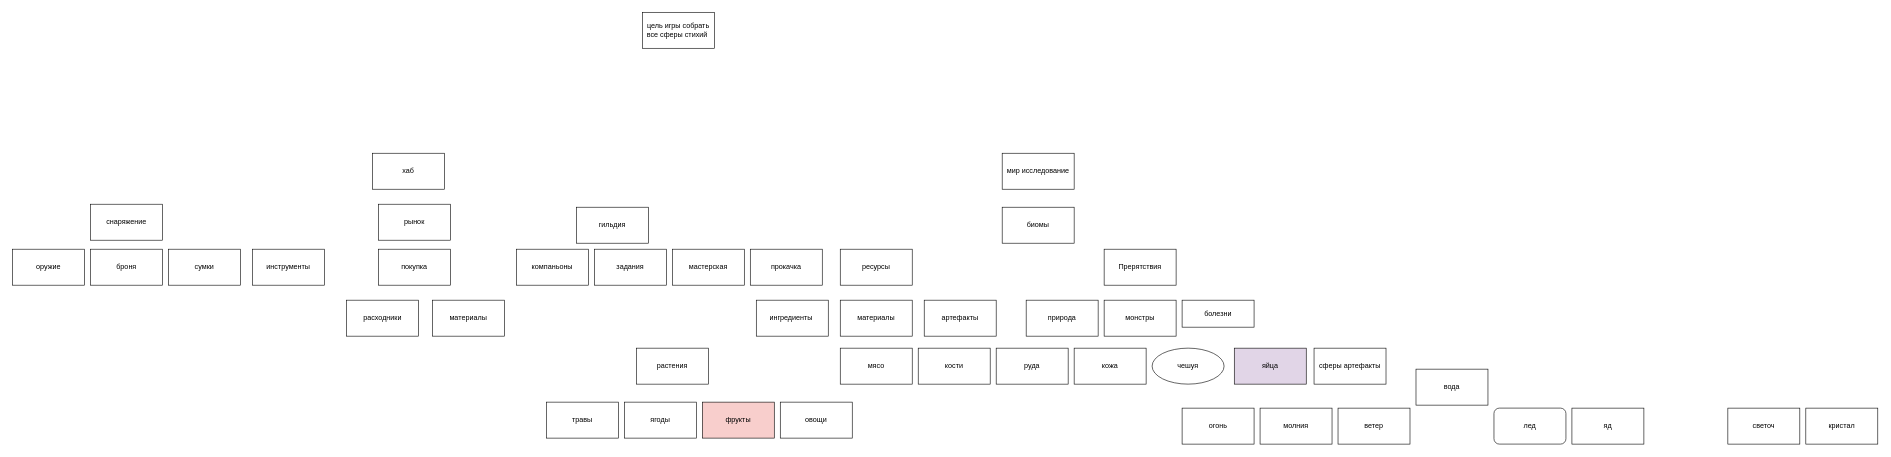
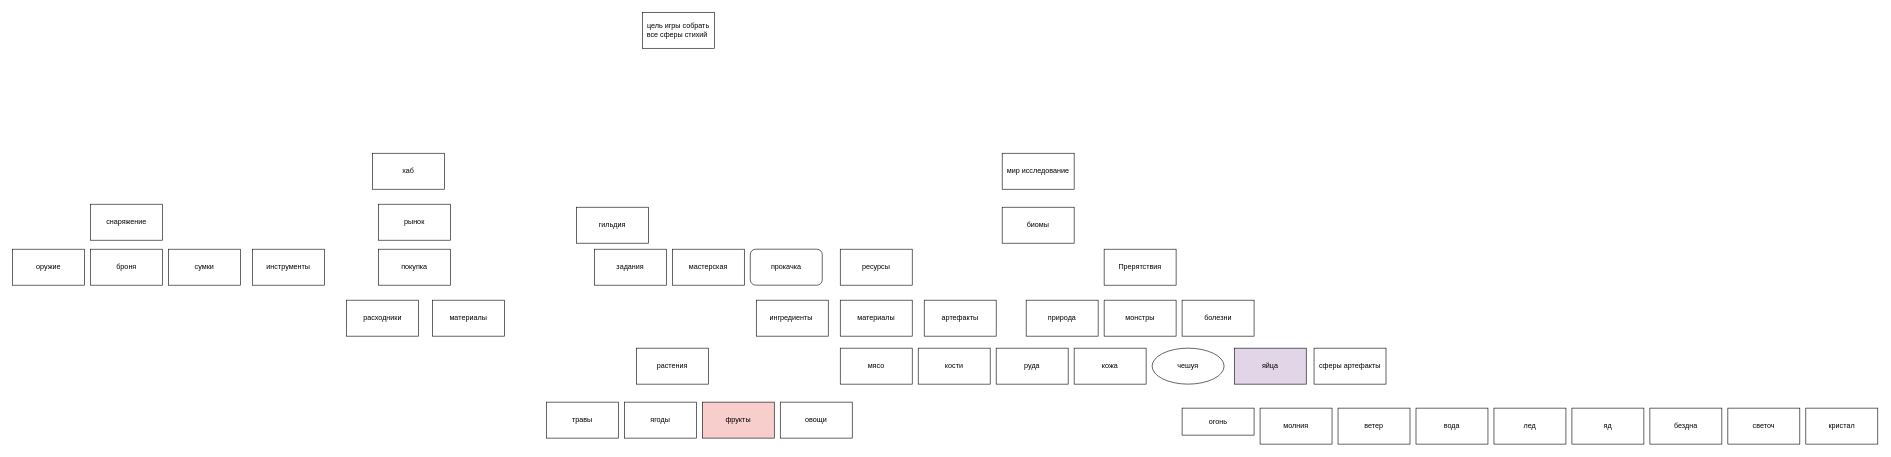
node "компаньоны": removed
node "прокачка": shape rectangle -> rounded rectangle
node "болезни": size 72x27 -> 72x36
node "вода": moved (1452, 387) -> (1452, 426)
node "огонь": size 72x36 -> 72x27
node "лед": shape rounded rectangle -> rectangle
node "бездна": added
